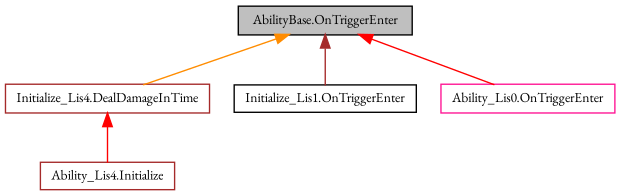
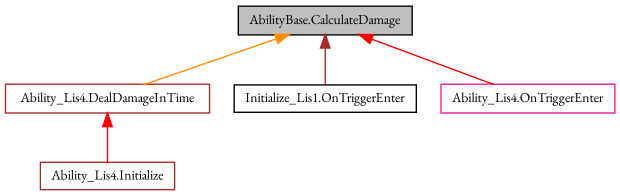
node "AbilityBase.OnTriggerEnter": label "AbilityBase.OnTriggerEnter" -> "AbilityBase.CalculateDamage"
node "Initialize_Lis4.DealDamageInTime": label "Initialize_Lis4.DealDamageInTime" -> "Ability_Lis4.DealDamageInTime"
node "Ability_Lis0.OnTriggerEnter": label "Ability_Lis0.OnTriggerEnter" -> "Ability_Lis4.OnTriggerEnter"
